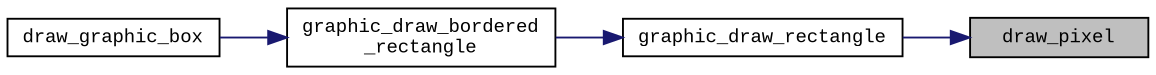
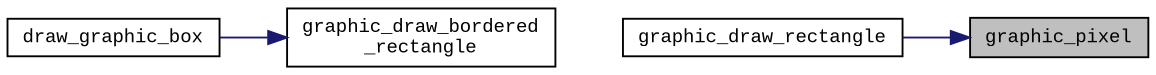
edge "graphic_draw_bordered _rectangle" -> "graphic_draw_rectangle": removed
node "draw_pixel": label "draw_pixel" -> "graphic_pixel"
